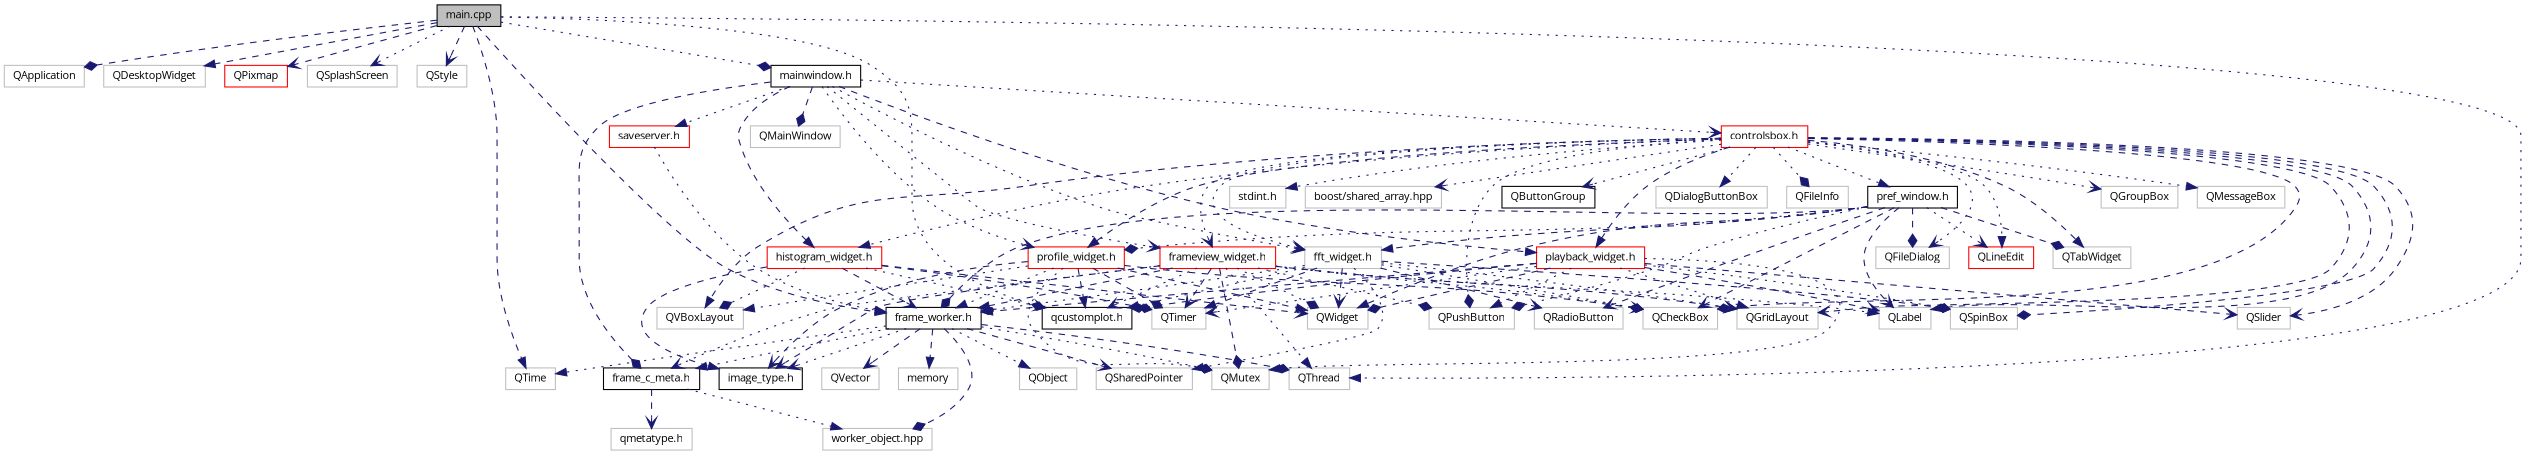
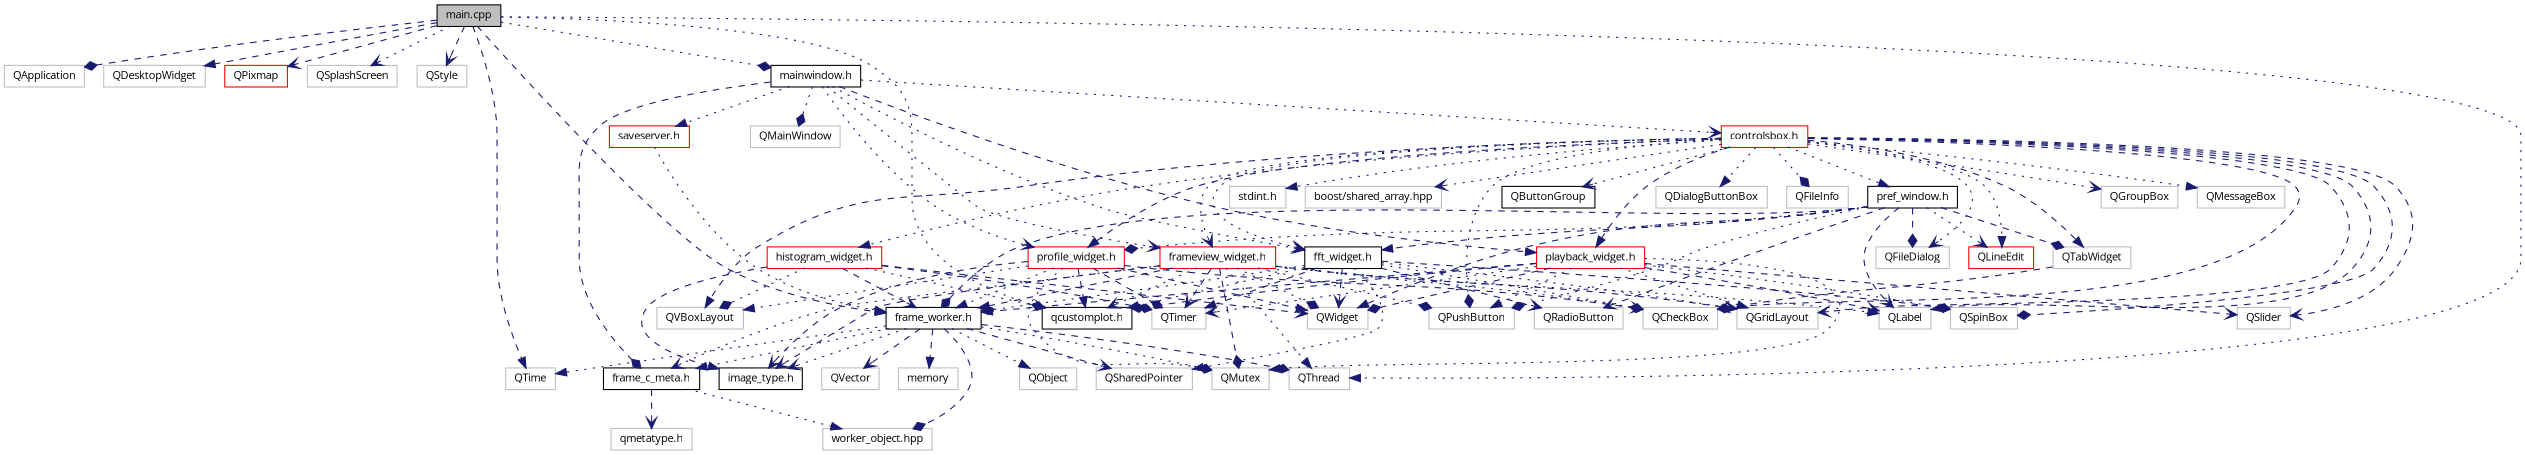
edge "mainwindow.h" -> "QMainWindow": style dashed -> dotted
edge "mainwindow.h" -> "histogram_widget.h": removed
edge "pref_window.h" -> "QCheckBox": now "QTabWidget" -> "QCheckBox"
node "fft_widget.h": color grey75 -> black
